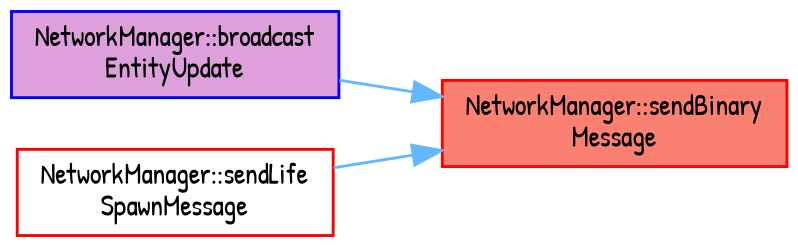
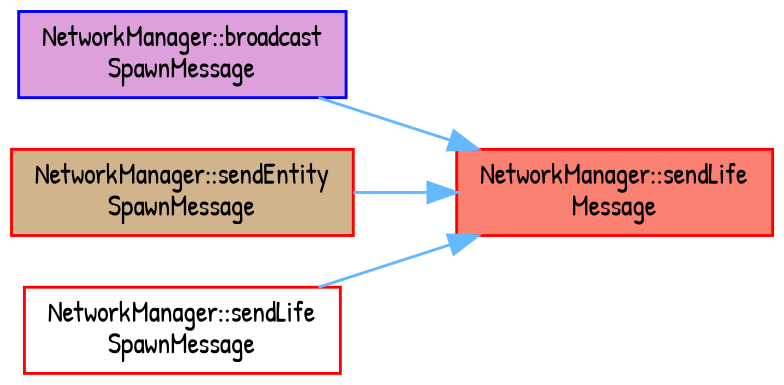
node "NetworkManager::broadcast EntityUpdate": label "NetworkManager::broadcast EntityUpdate" -> "NetworkManager::broadcast SpawnMessage"
node "NetworkManager::sendBinary Message": label "NetworkManager::sendBinary Message" -> "NetworkManager::sendLife Message"
node "NetworkManager::sendEntity SpawnMessage": added
